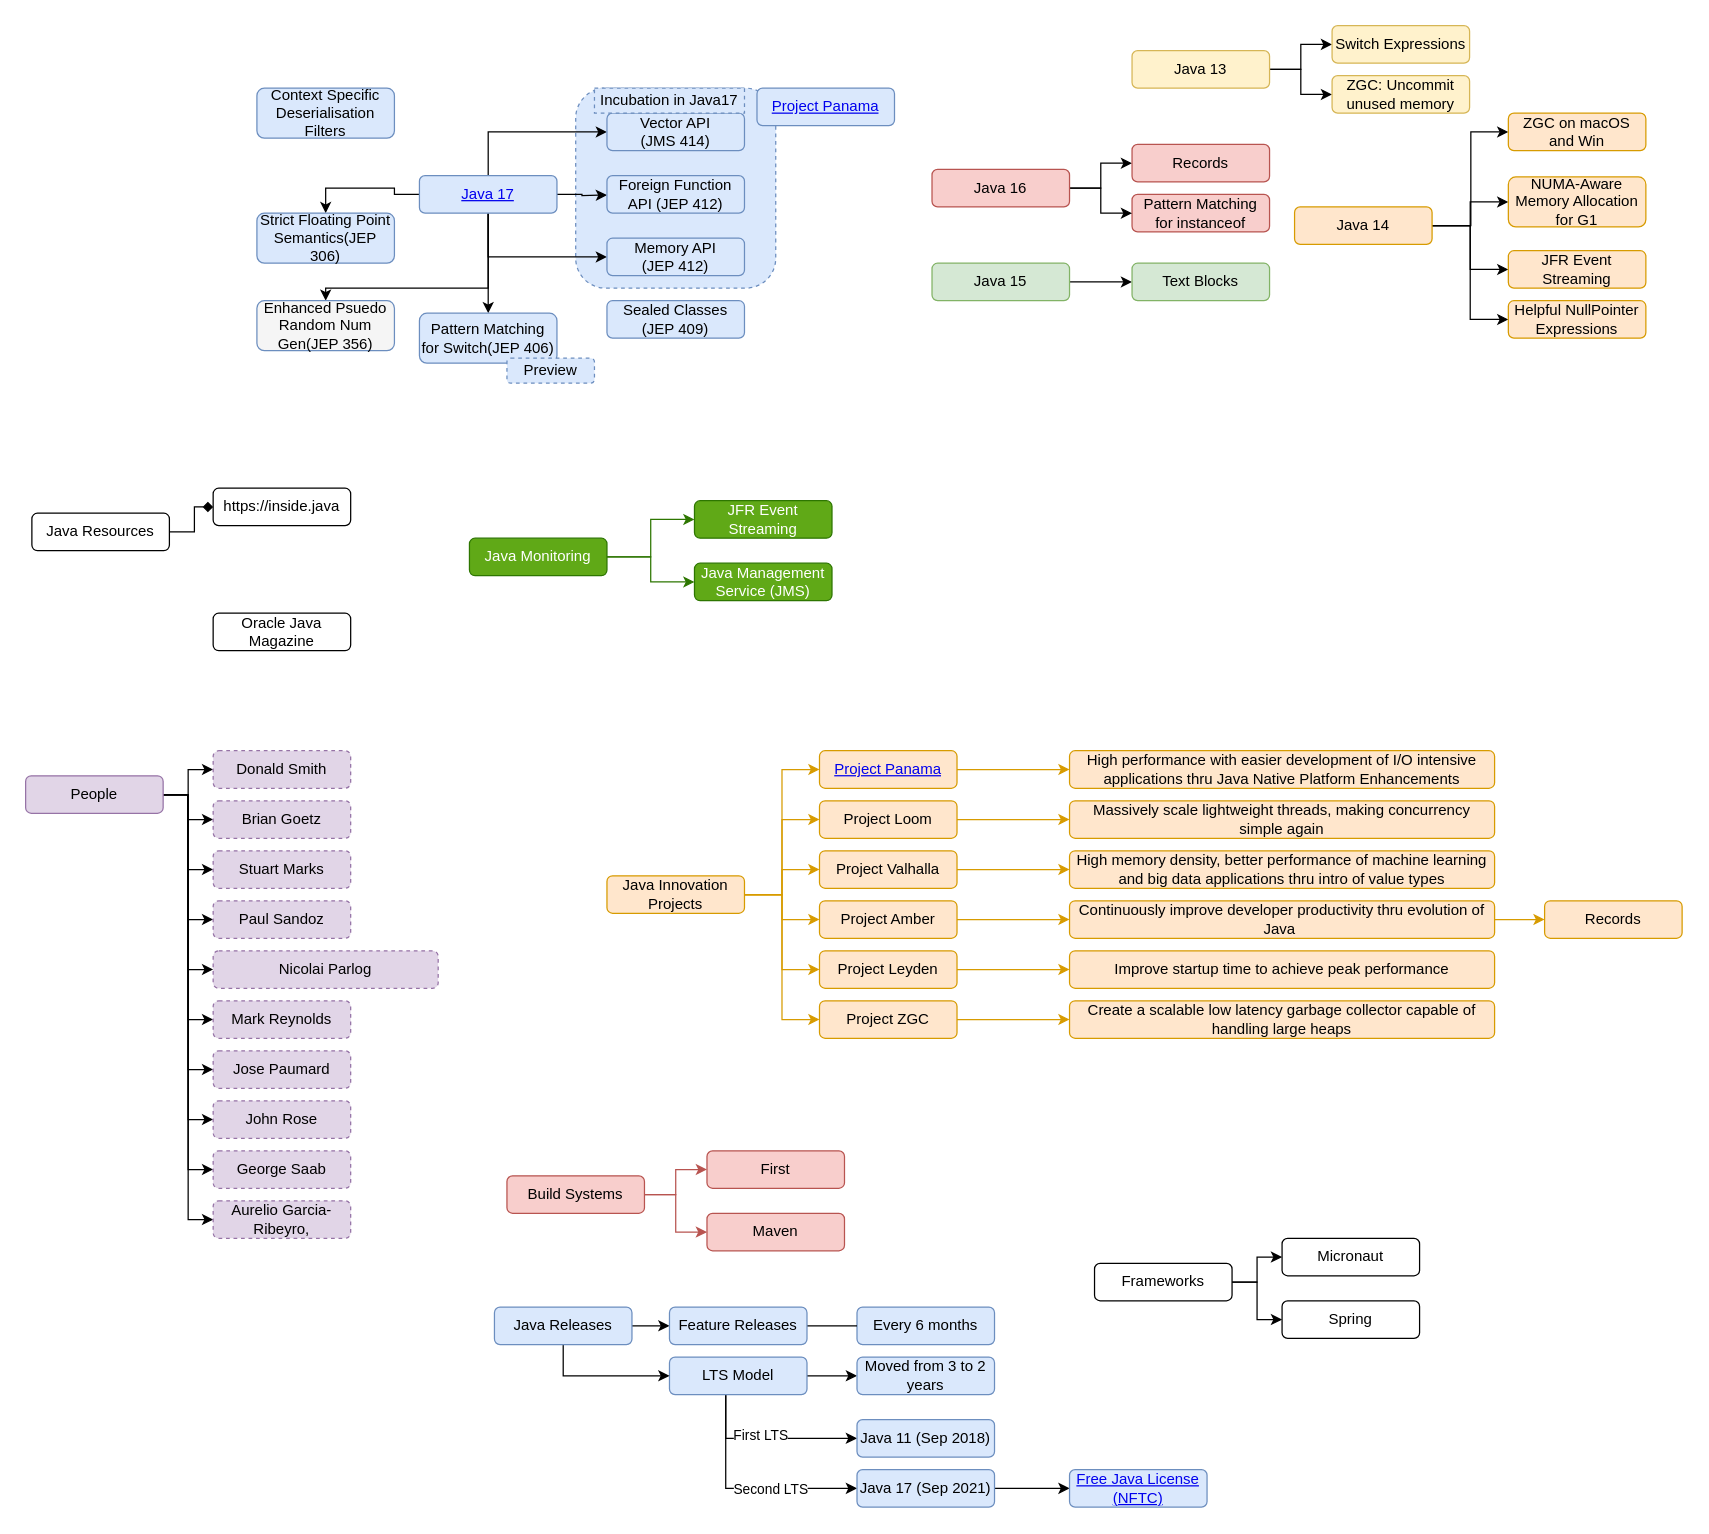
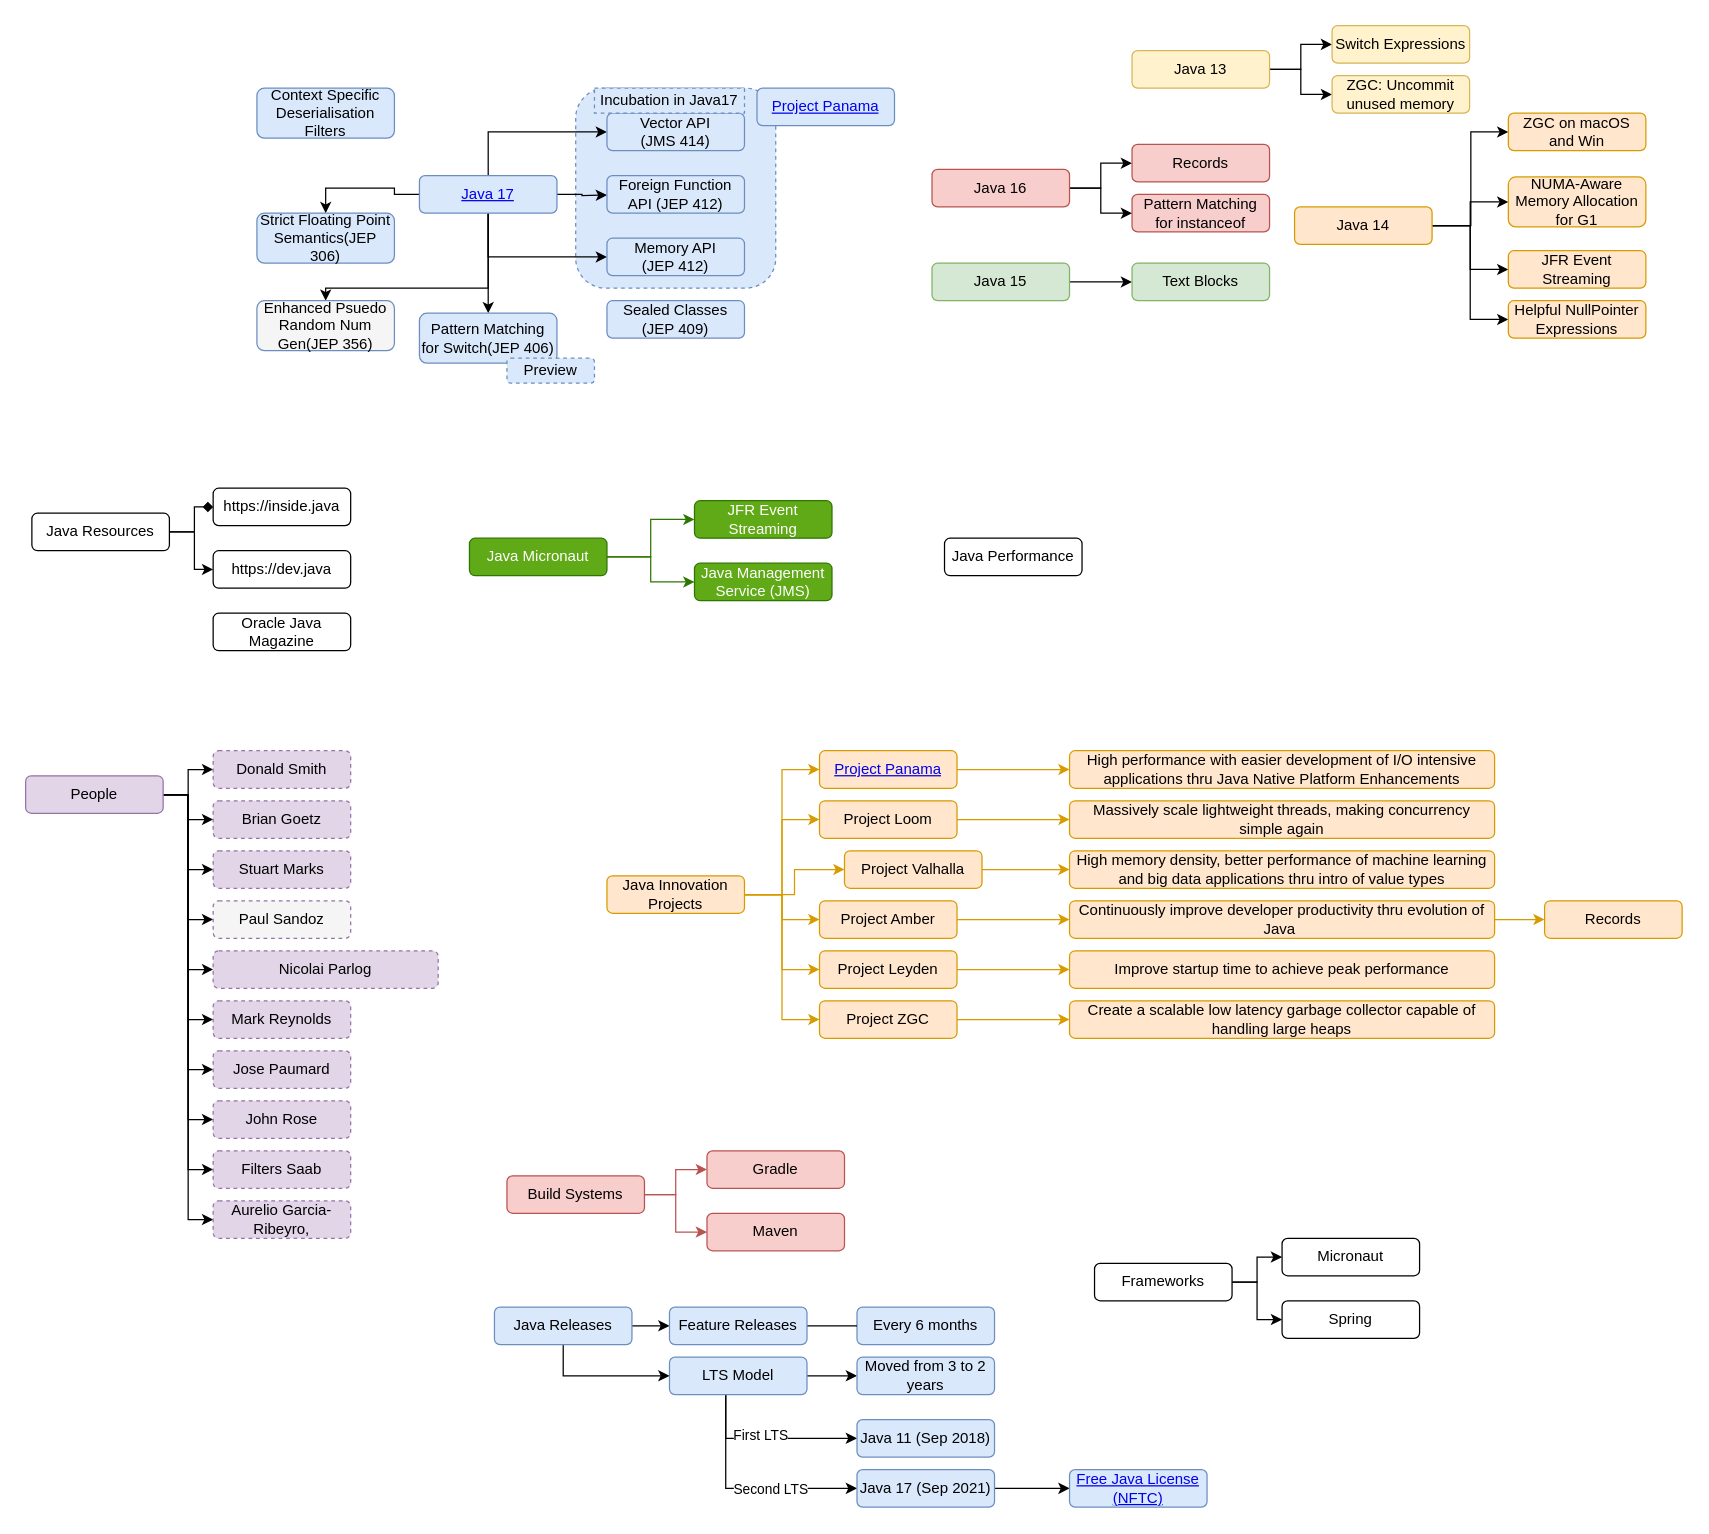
edge "Java Resources" -> "https://dev.java": added
node "Java Monitoring": label "Java Monitoring" -> "Java Micronaut"
node "Java Performance": added
node "https://dev.java": added
node "Project Valhalla": moved (888, 869) -> (913, 869)
node "Paul Sandoz": fillcolor #e1d5e7 -> #f5f5f5
node "George Saab": label "George Saab" -> "Filters Saab"
node "First": label "First" -> "Gradle"
